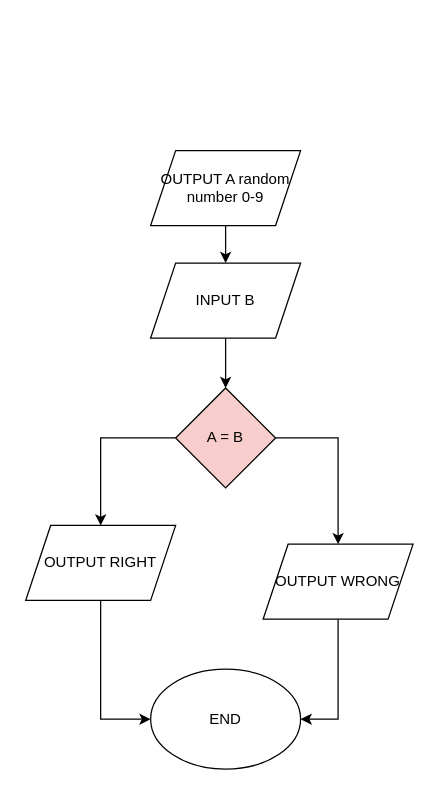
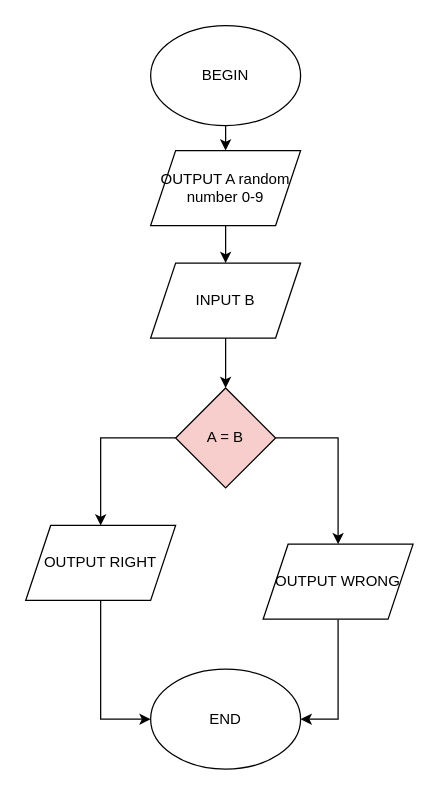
node "BEGIN": added
edge "BEGIN" -> "OUTPUT A random number 0-9": added
